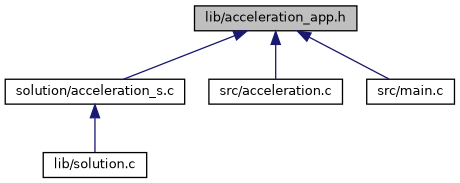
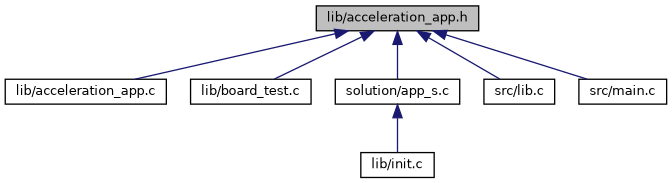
node "lib/acceleration_app.c": added
node "solution/acceleration_s.c": label "solution/acceleration_s.c" -> "solution/app_s.c"
node "lib/board_test.c": added
node "src/acceleration.c": label "src/acceleration.c" -> "src/lib.c"
node "lib/solution.c": label "lib/solution.c" -> "lib/init.c"
